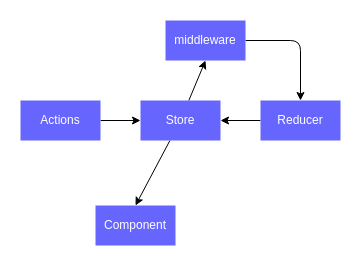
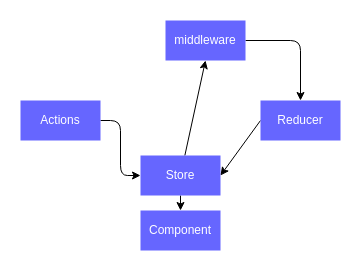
node "Store": moved (181, 121) -> (181, 176)
node "Component": moved (136, 226) -> (181, 231)
